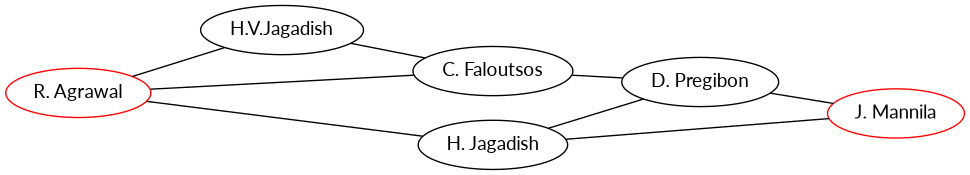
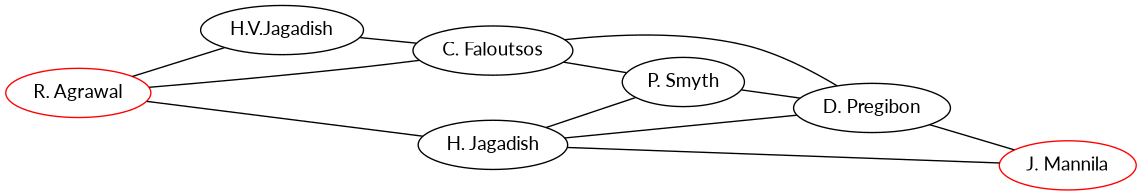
node "P. Smyth": added
